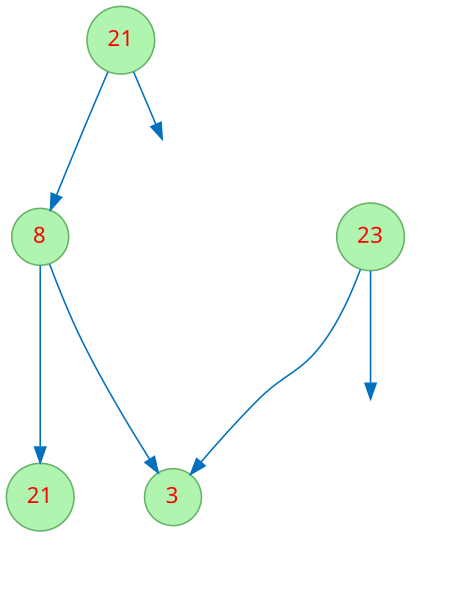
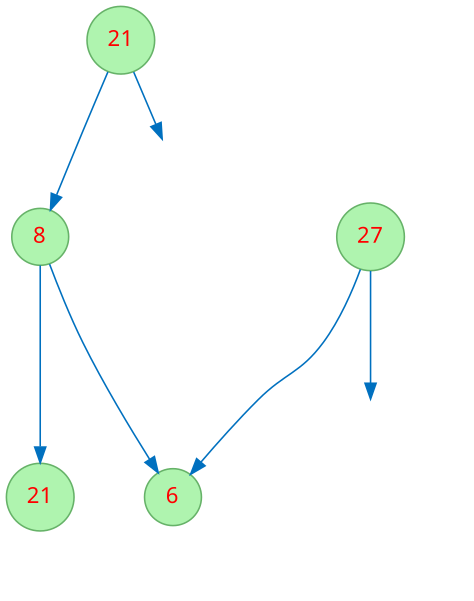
node "23": label "23" -> "27"
node "3": label "3" -> "6"
